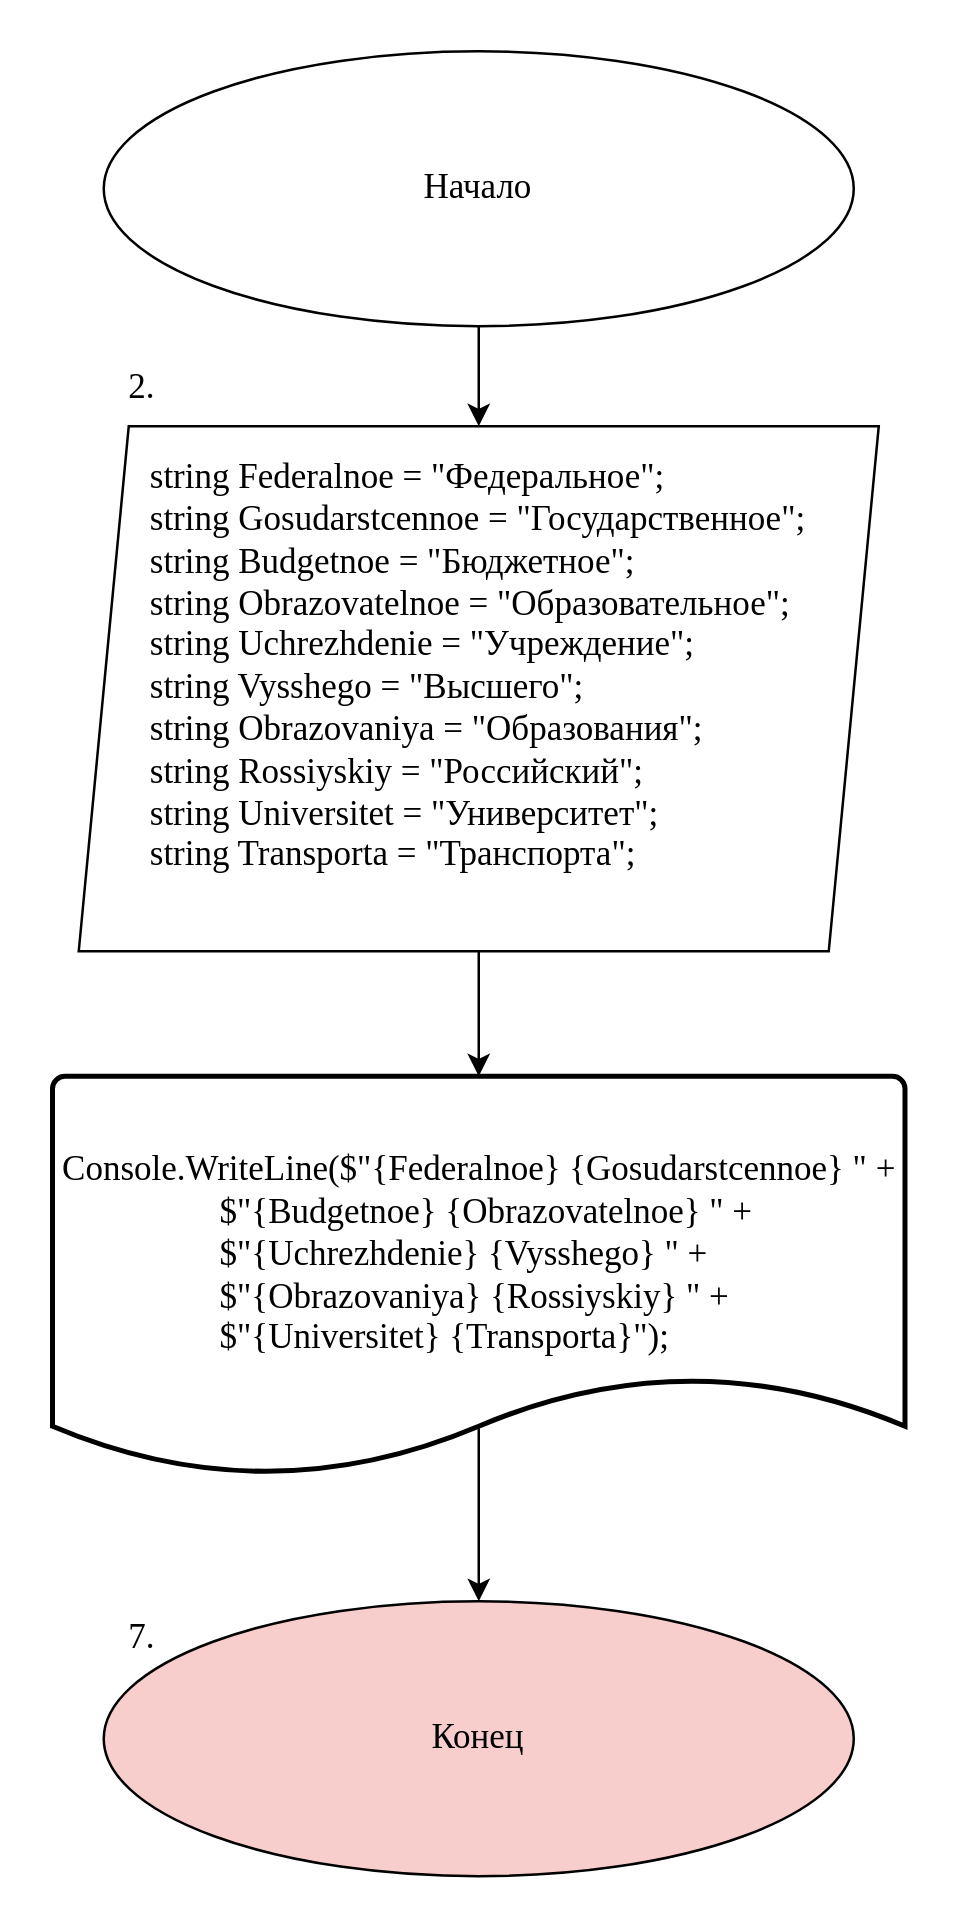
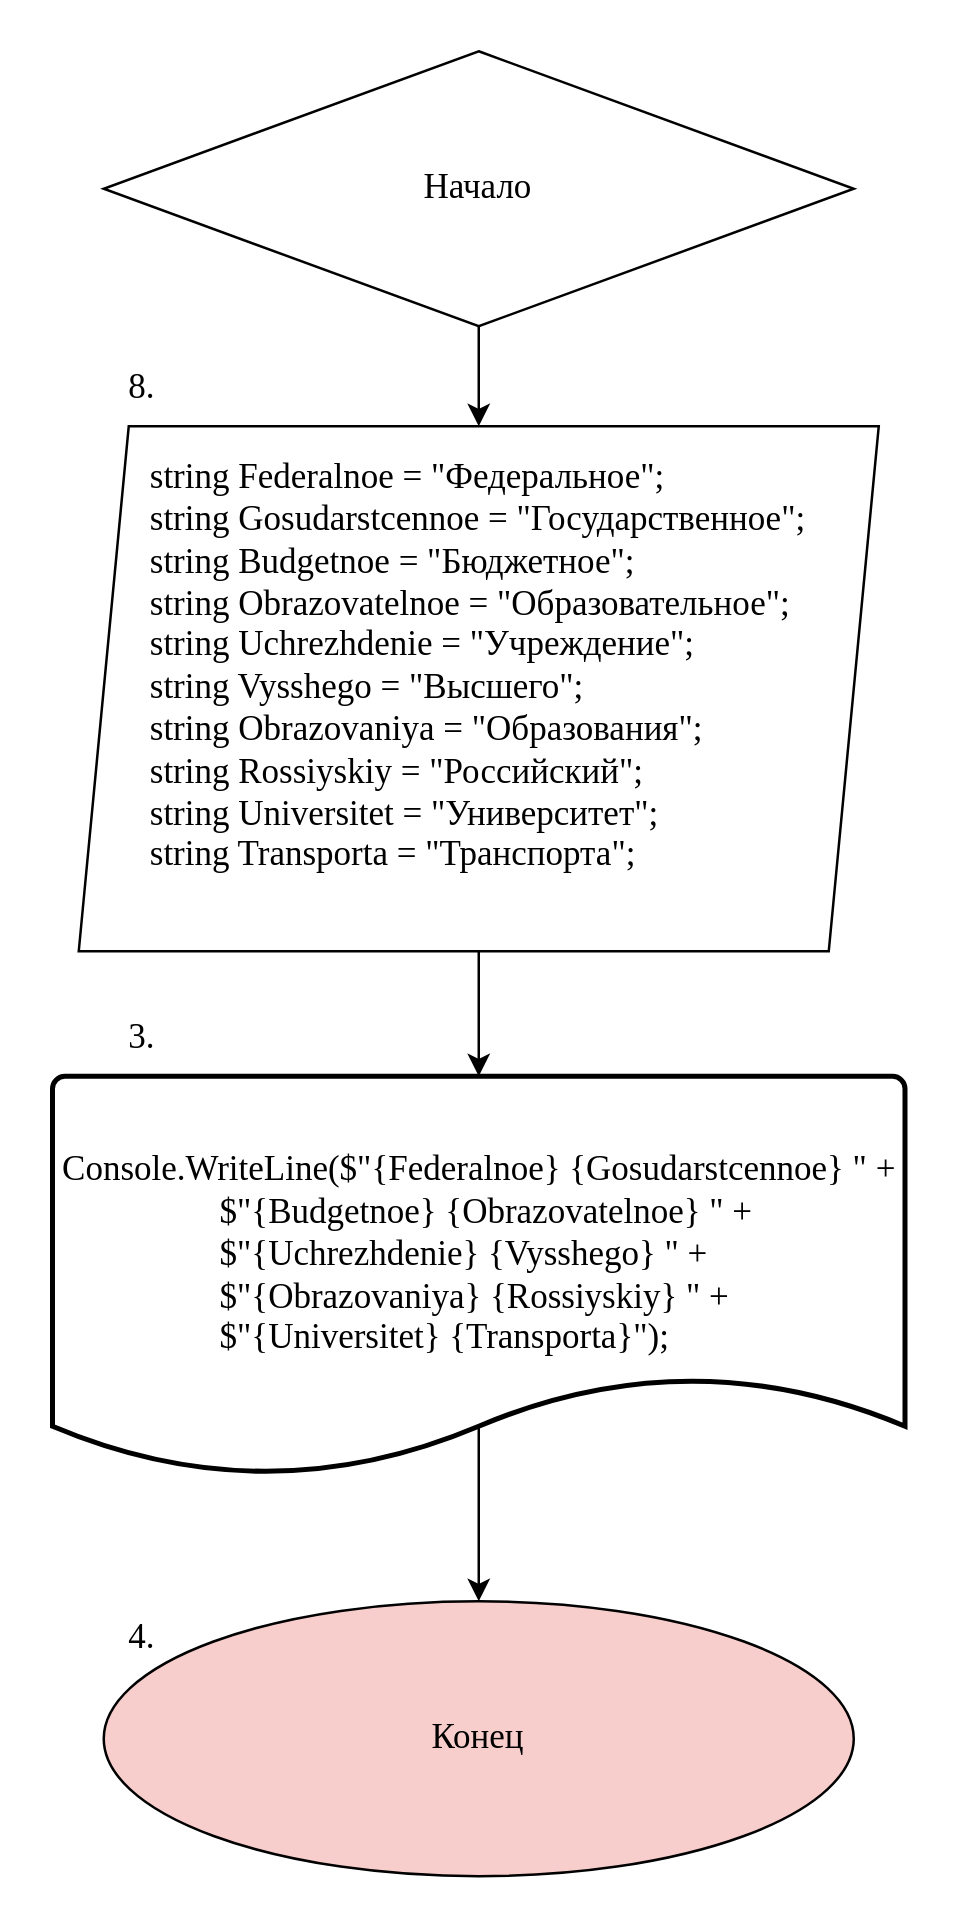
node "Начало": shape ellipse -> diamond
node "2.": label "2." -> "8."
node "3.": added
node "7.": label "7." -> "4."
